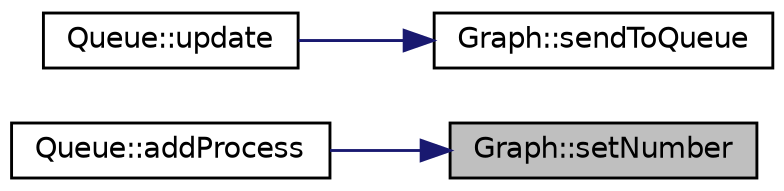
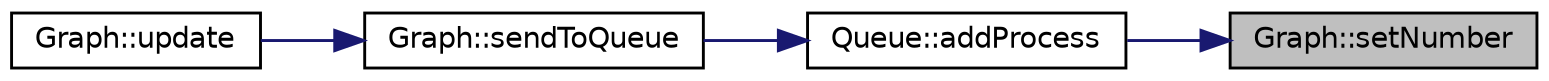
node "Queue::update": label "Queue::update" -> "Graph::update"
edge "Graph::sendToQueue" -> "Queue::addProcess": added
